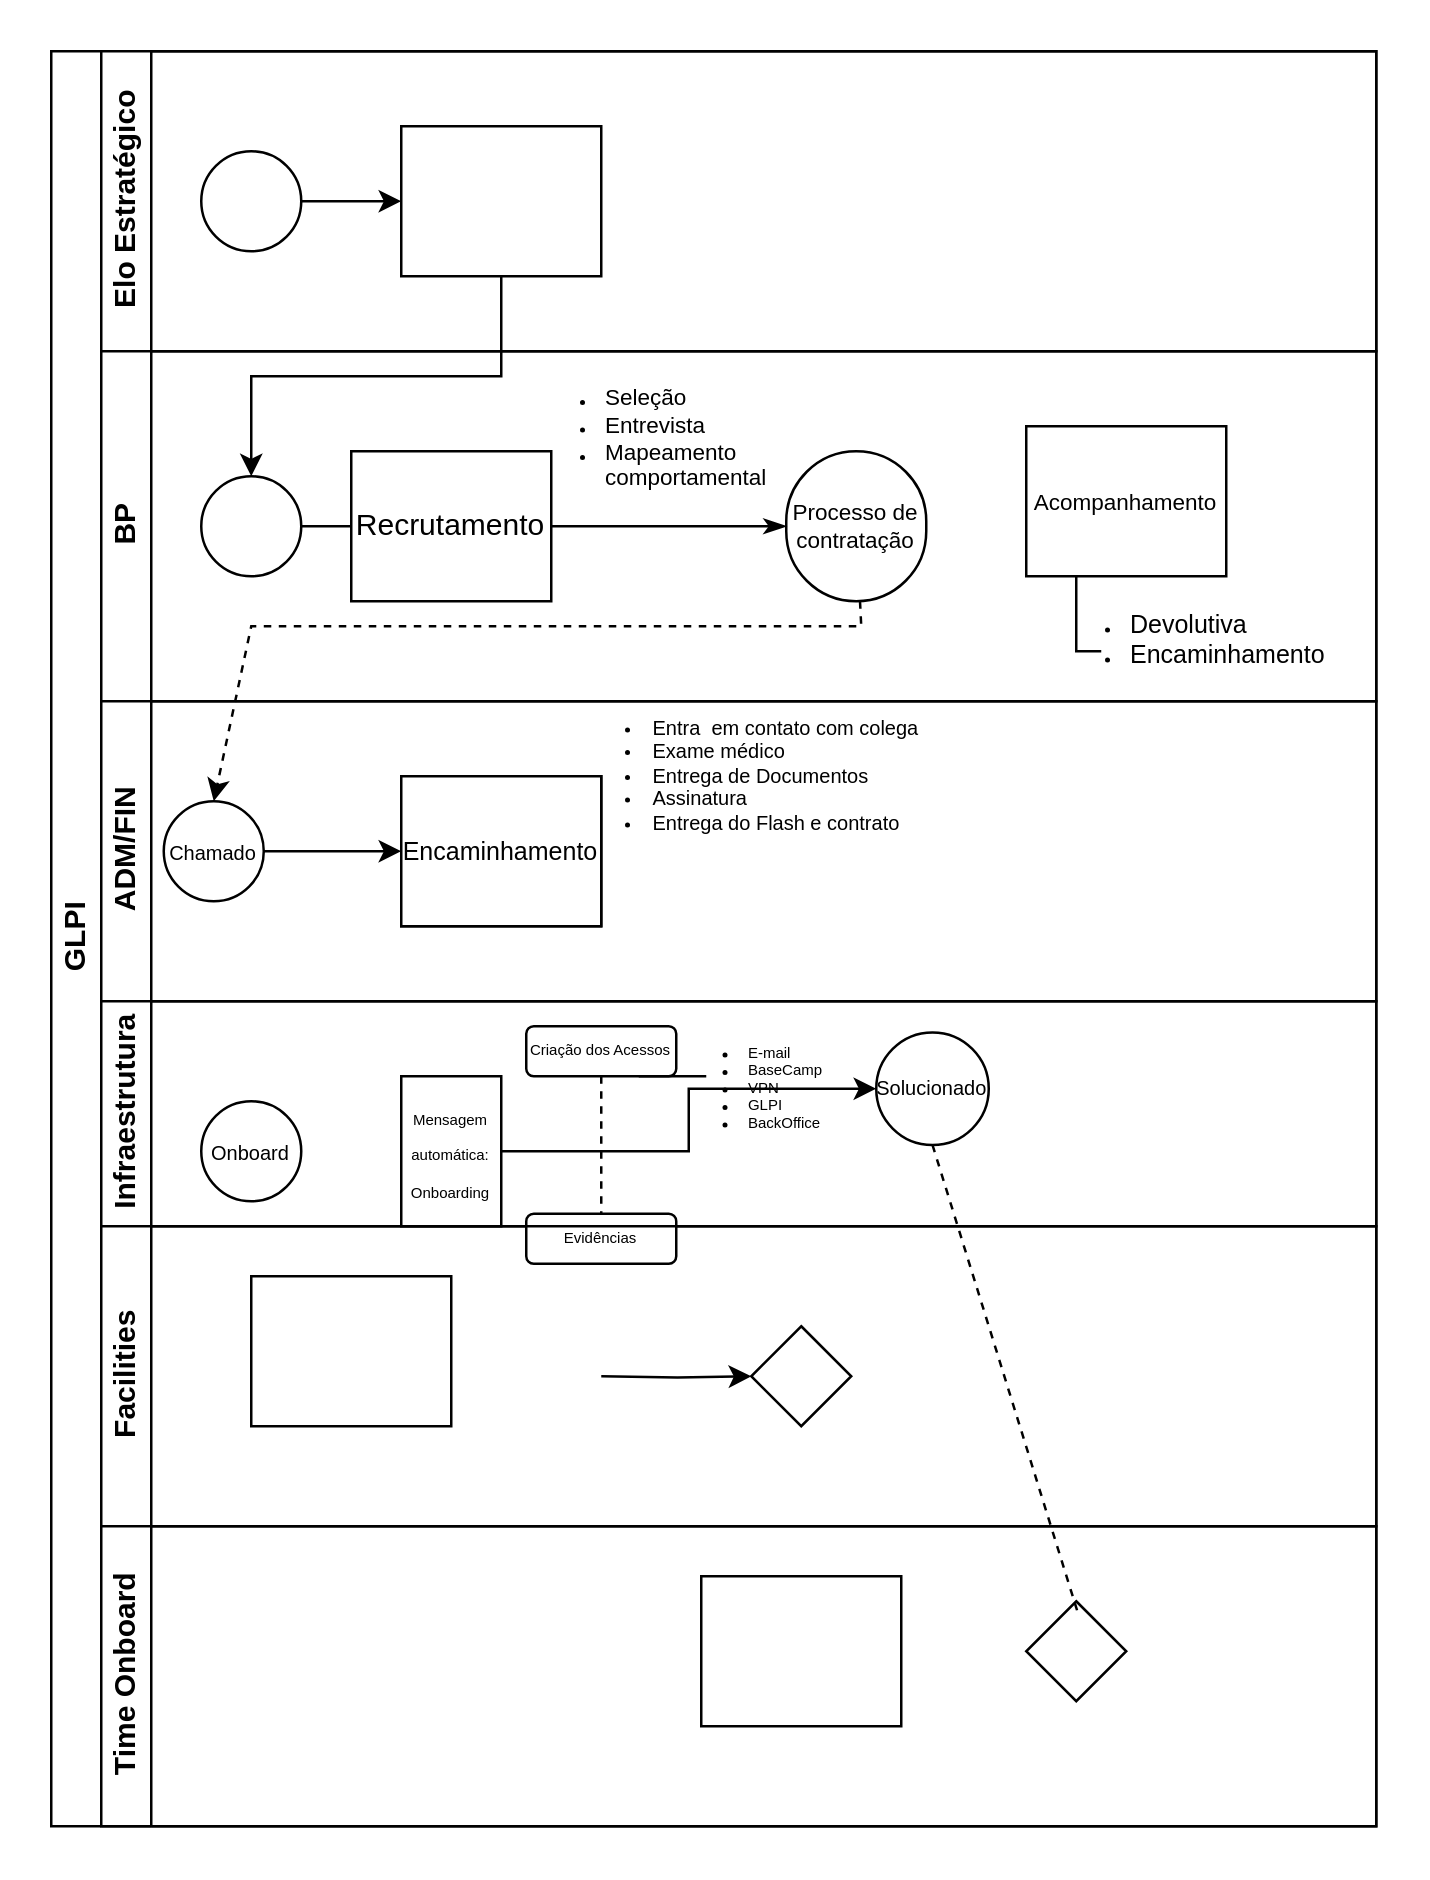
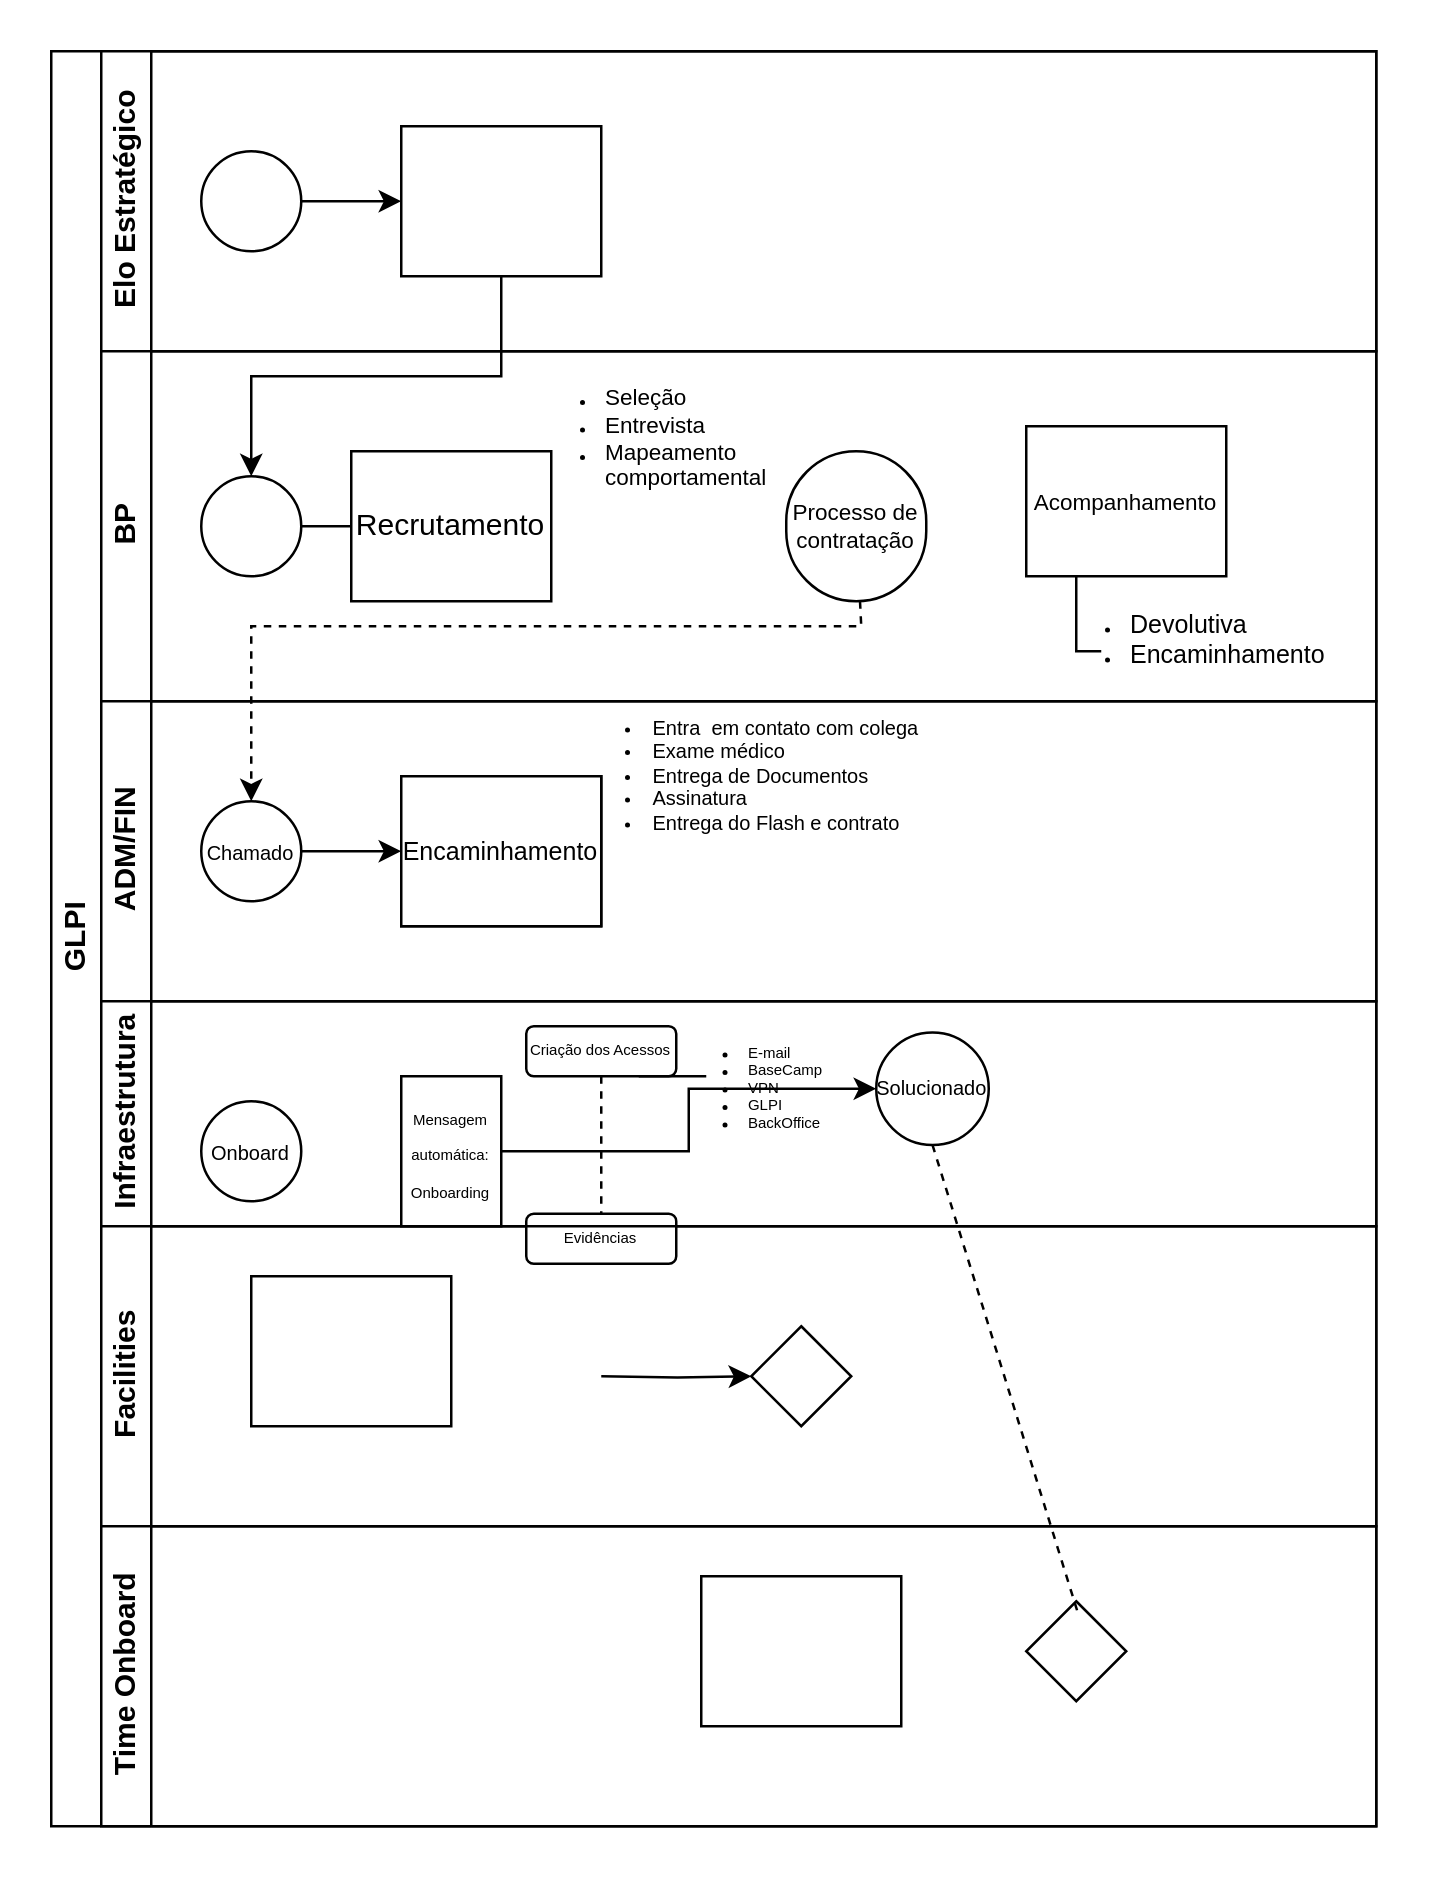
edge "Recrutamento" -> "Processo de contratação": removed
node "Chamado": moved (214, 851) -> (251, 851)
